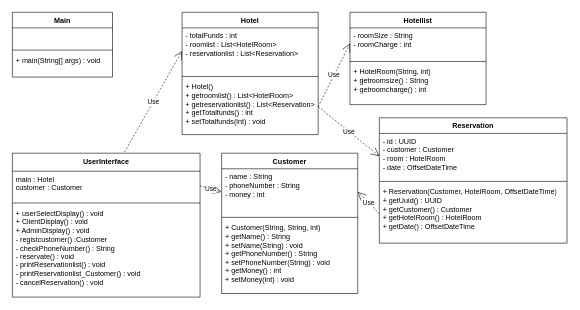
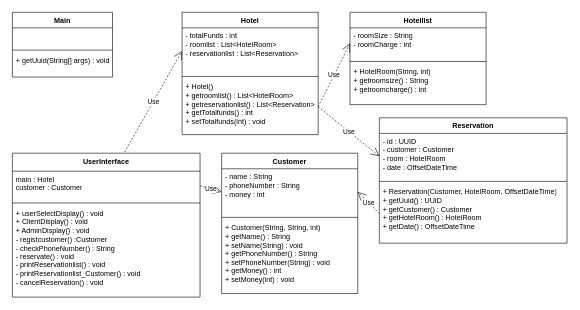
node "+ main(String[] args) : void": label "+ main(String[] args) : void" -> "+ getUuid(String[] args) : void"
